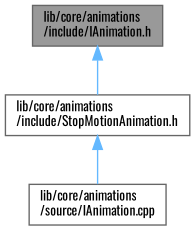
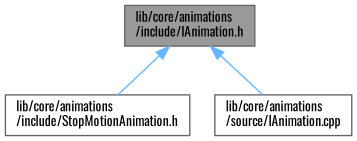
edge "lib/core/animations /source/IAnimation.cpp" -> "lib/core/animations /include/StopMotionAnimation.h": now "lib/core/animations /source/IAnimation.cpp" -> "lib/core/animations /include/IAnimation.h"
